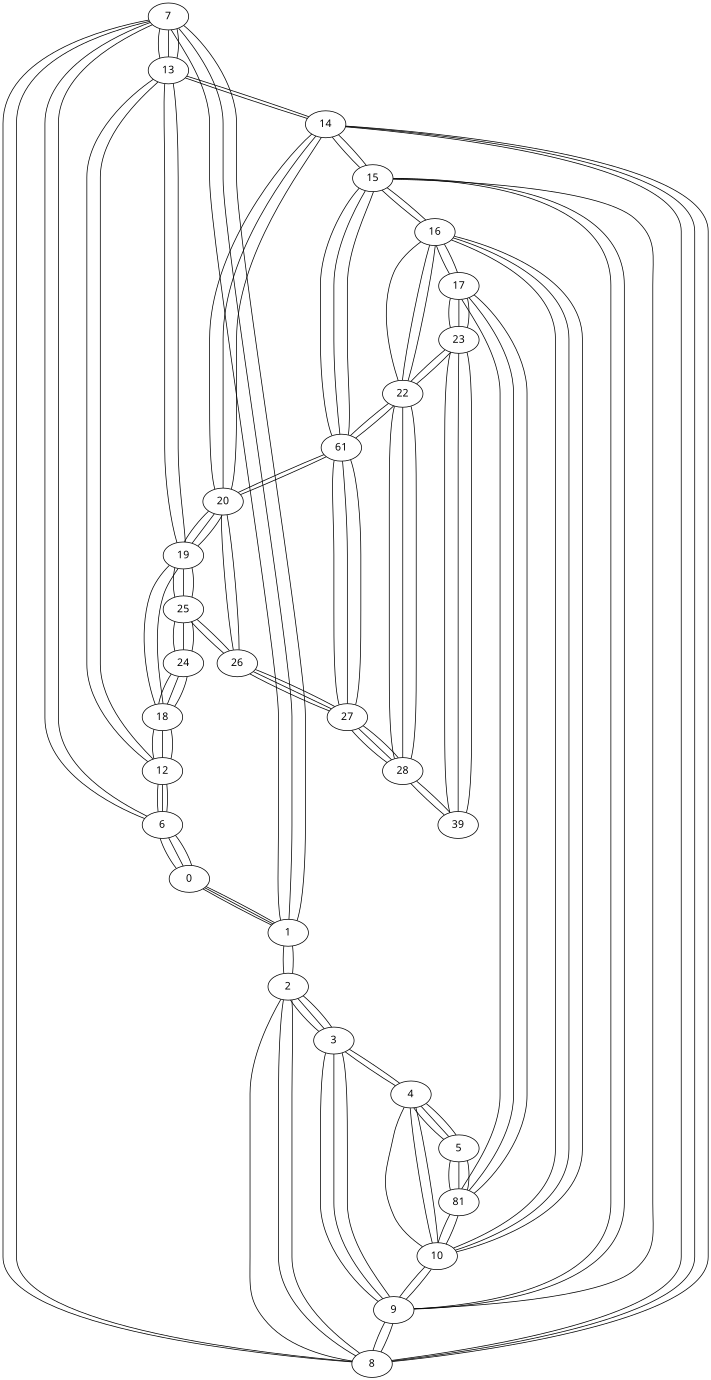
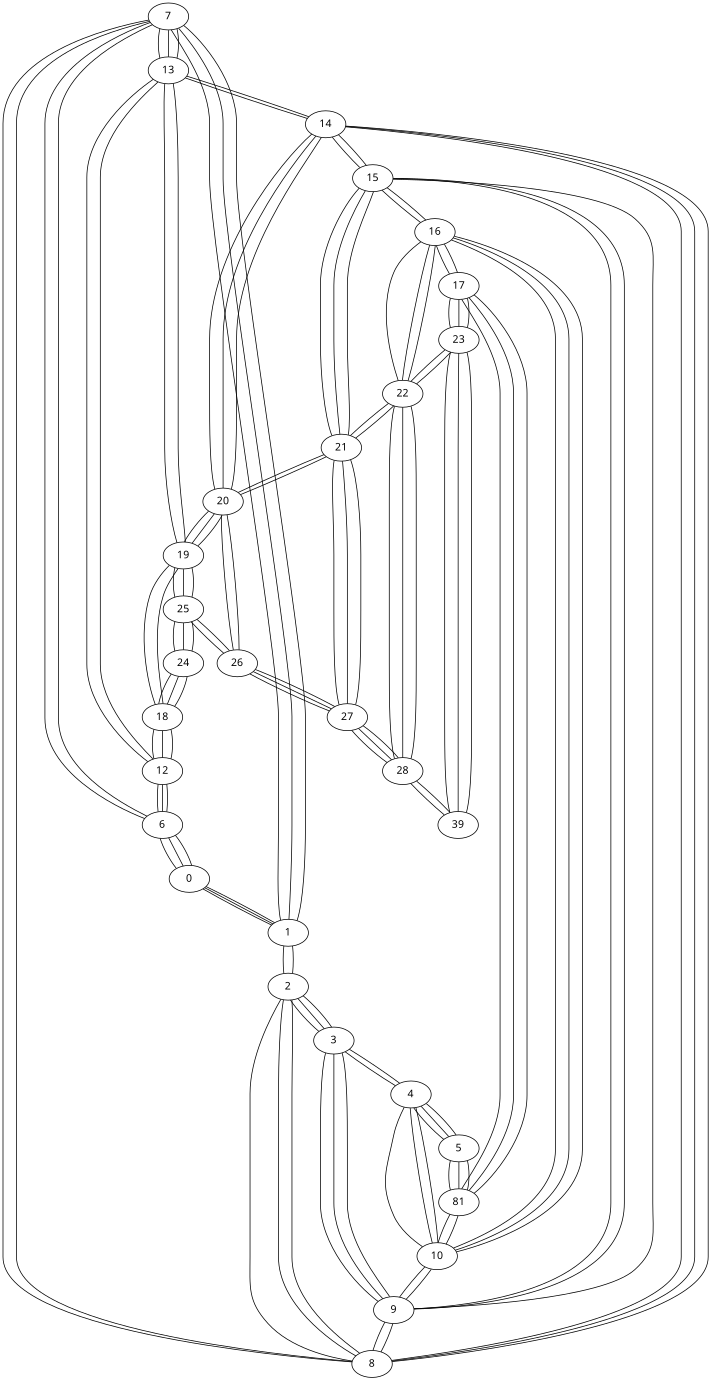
node "61": label "61" -> "21"
